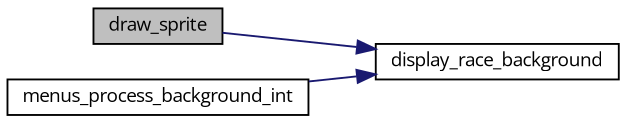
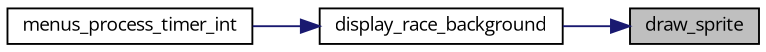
edge "draw_sprite" -> "display_race_background": reversed
node "menus_process_background_int": label "menus_process_background_int" -> "menus_process_timer_int"
